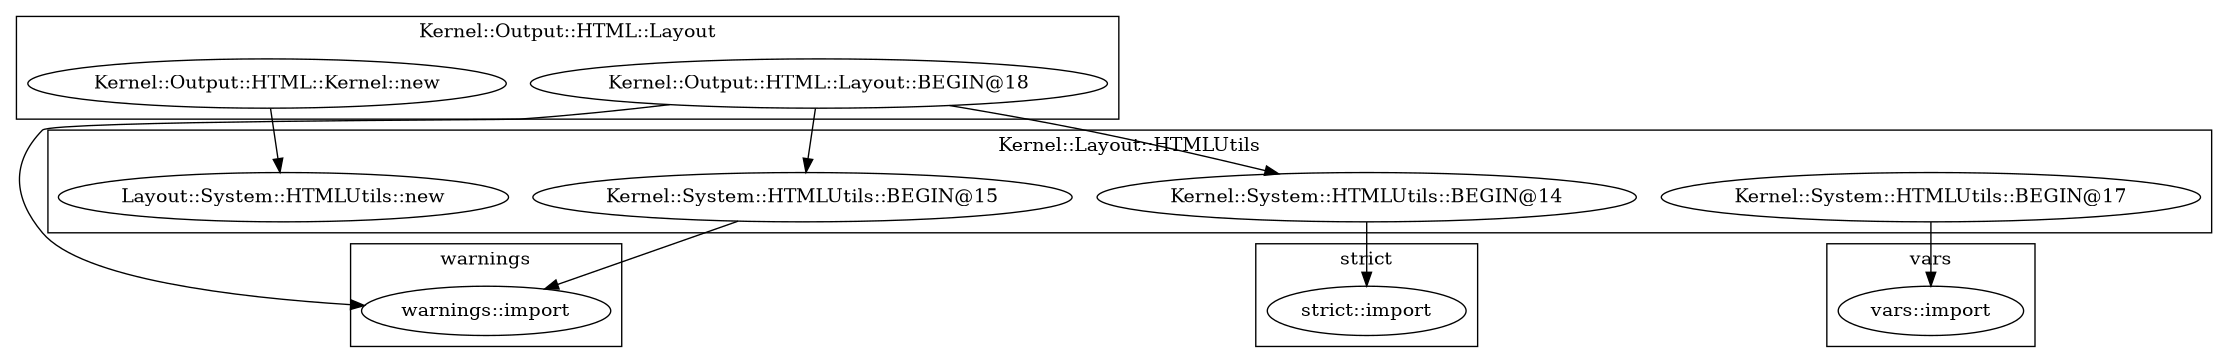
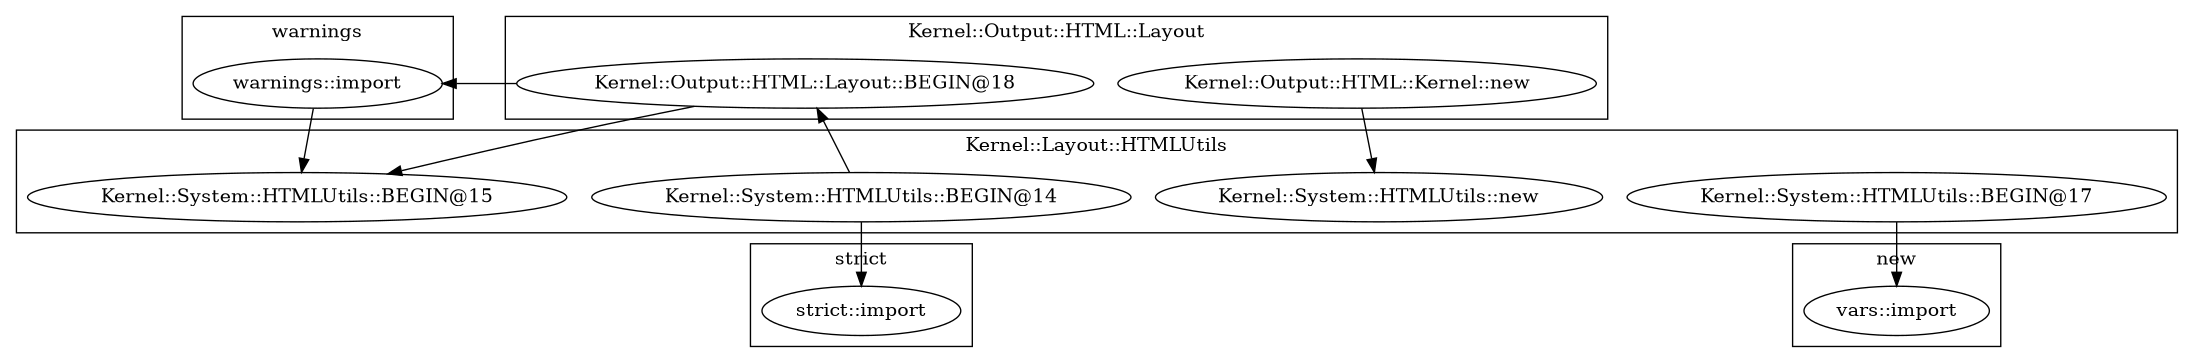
edge "Kernel::Output::HTML::Layout::BEGIN@18" -> "Kernel::System::HTMLUtils::BEGIN@14": reversed
node "Layout::System::HTMLUtils::new": label "Layout::System::HTMLUtils::new" -> "Kernel::System::HTMLUtils::new"
edge "Kernel::System::HTMLUtils::BEGIN@15" -> "warnings::import": reversed
cluster "vars": label "vars" -> "new"
